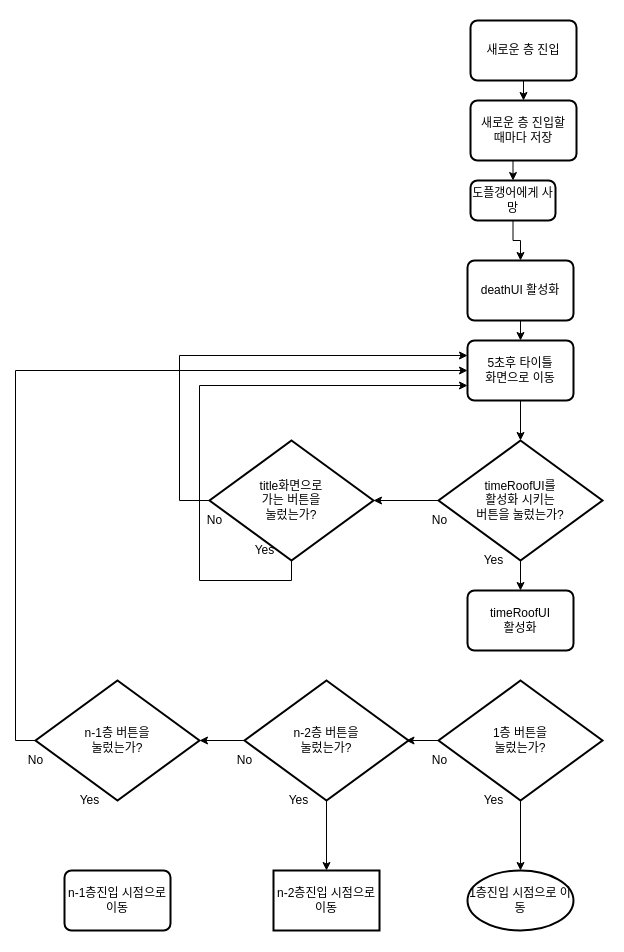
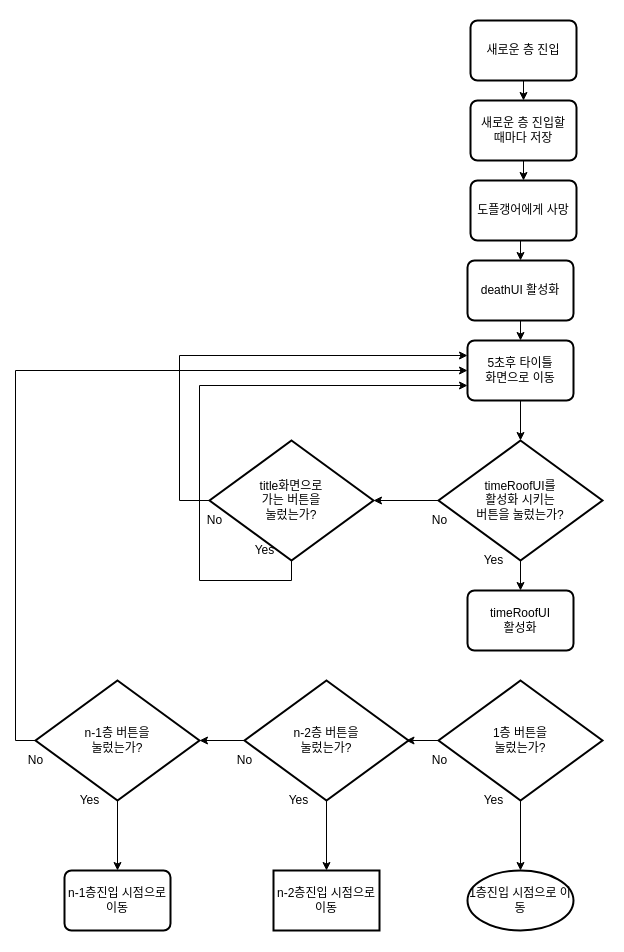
node "도플갱어에게 사망": size 85x40 -> 106x60
edge "n-1층 버튼을 눌렀는가?" -> "n-1층진입 시점으로 이동": added
